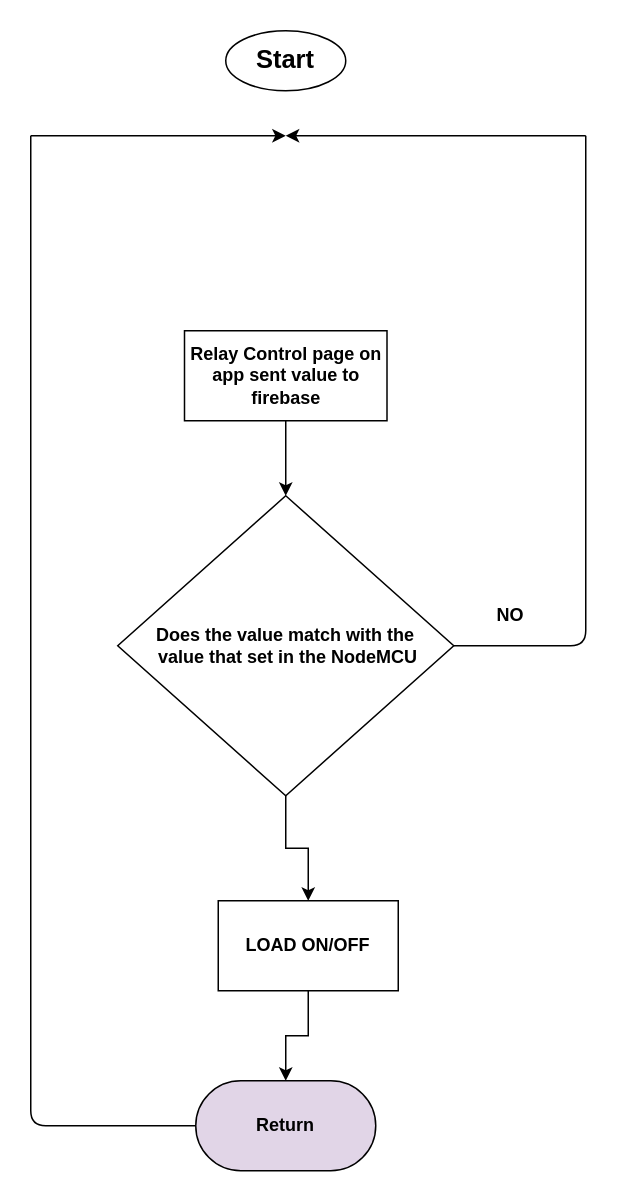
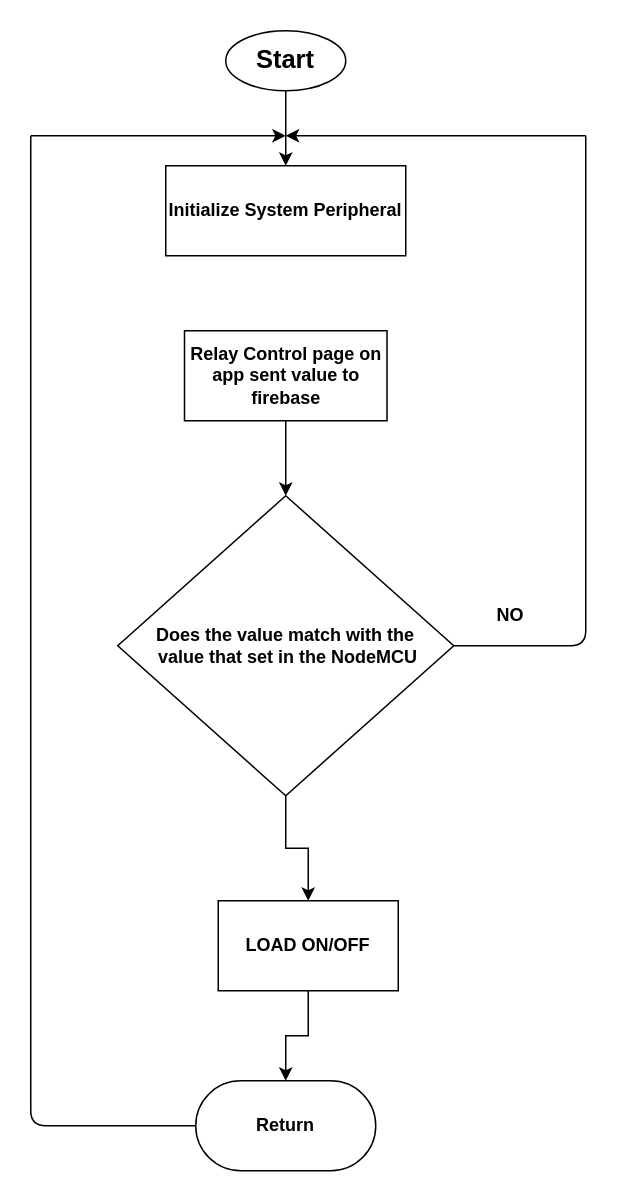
edge "Start" -> "Initialize System Peripheral": added
node "Initialize System Peripheral": added
node "Return": fillcolor #e1d5e7 -> #ffffff
